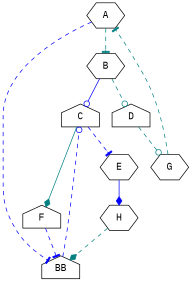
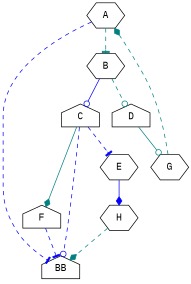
edge "G" -> "A": arrowhead tee -> diamond
edge "D" -> "G": style dashed -> solid
edge "BB" -> "C": reversed
